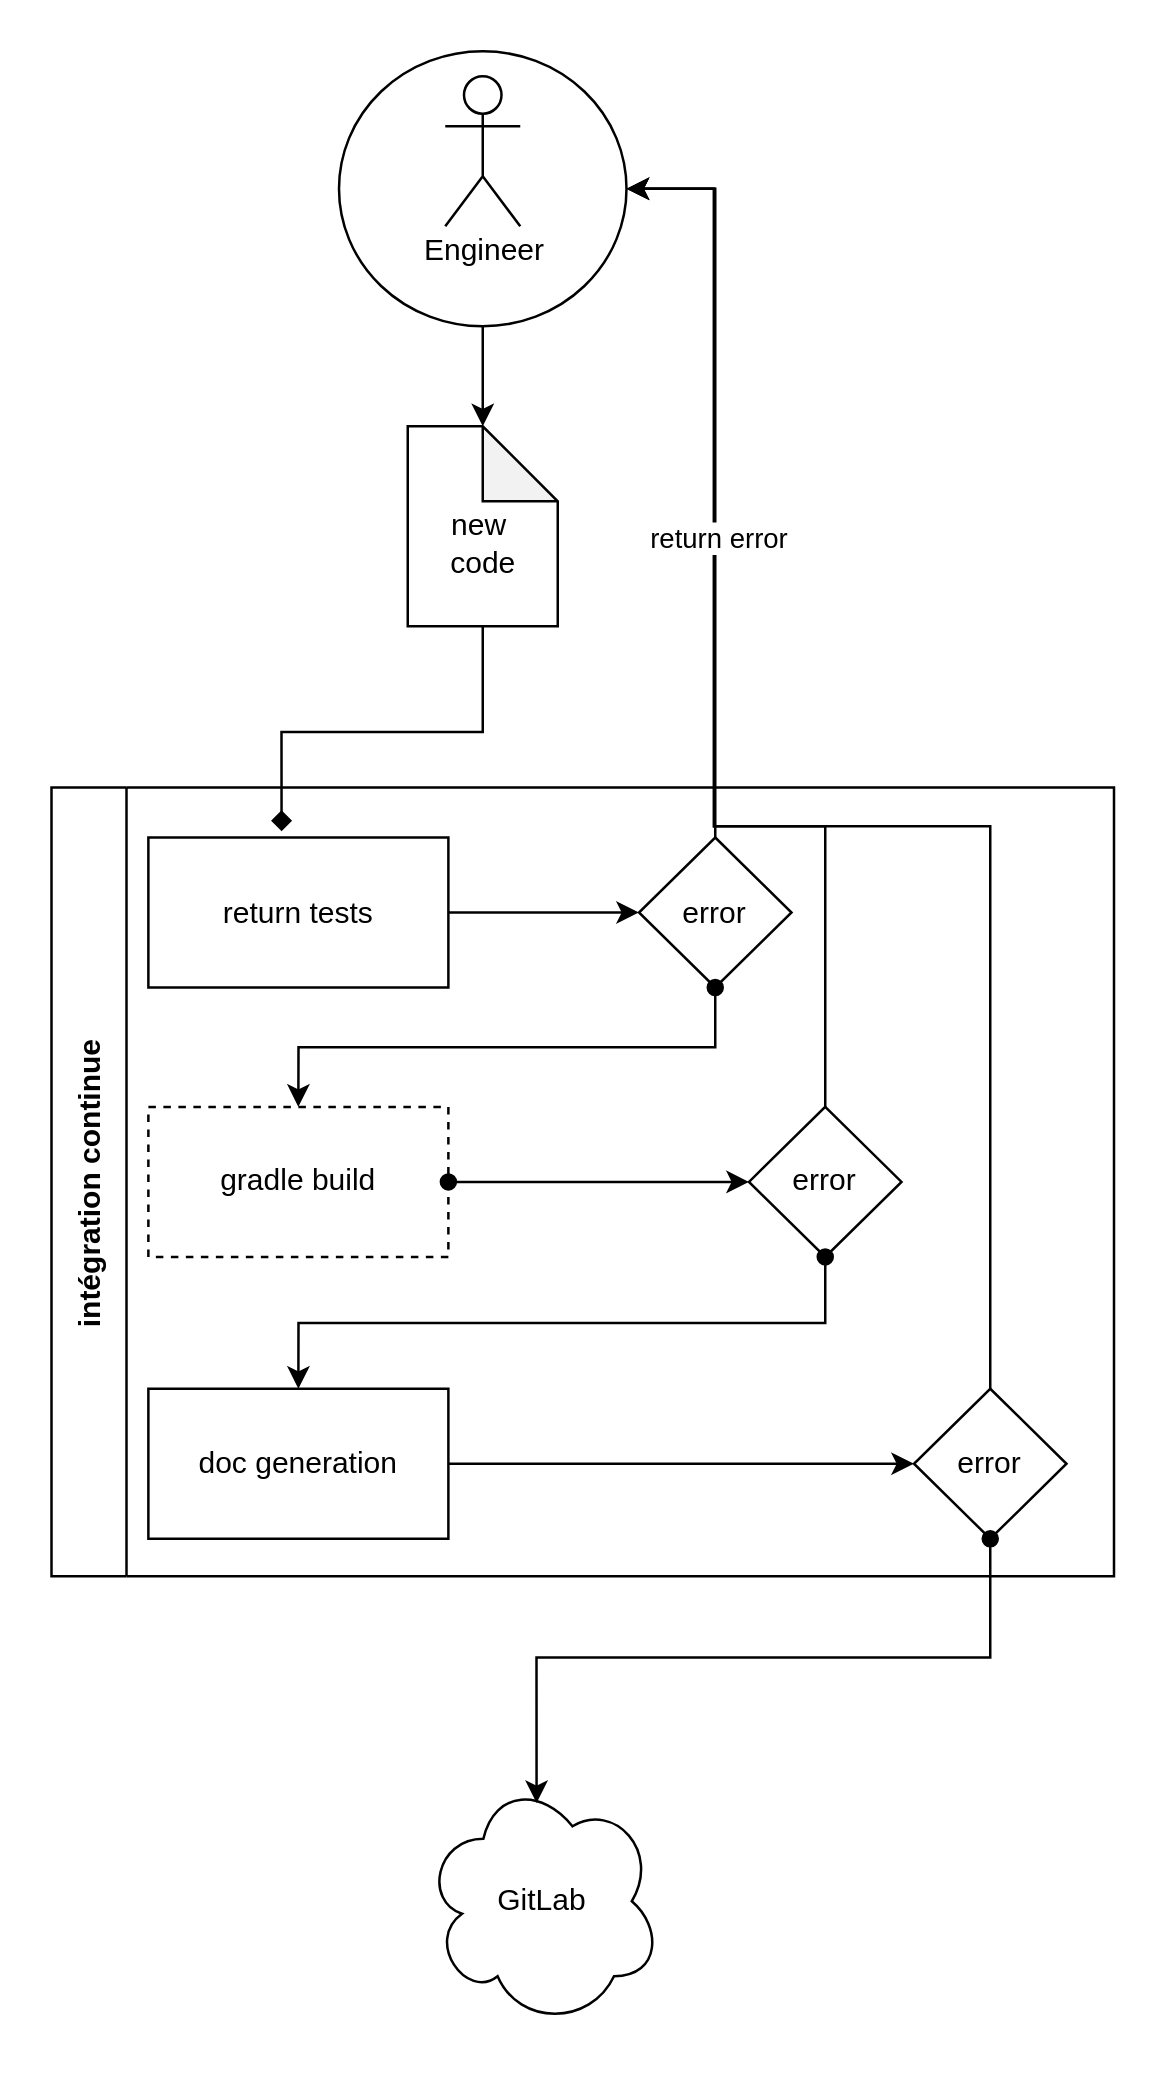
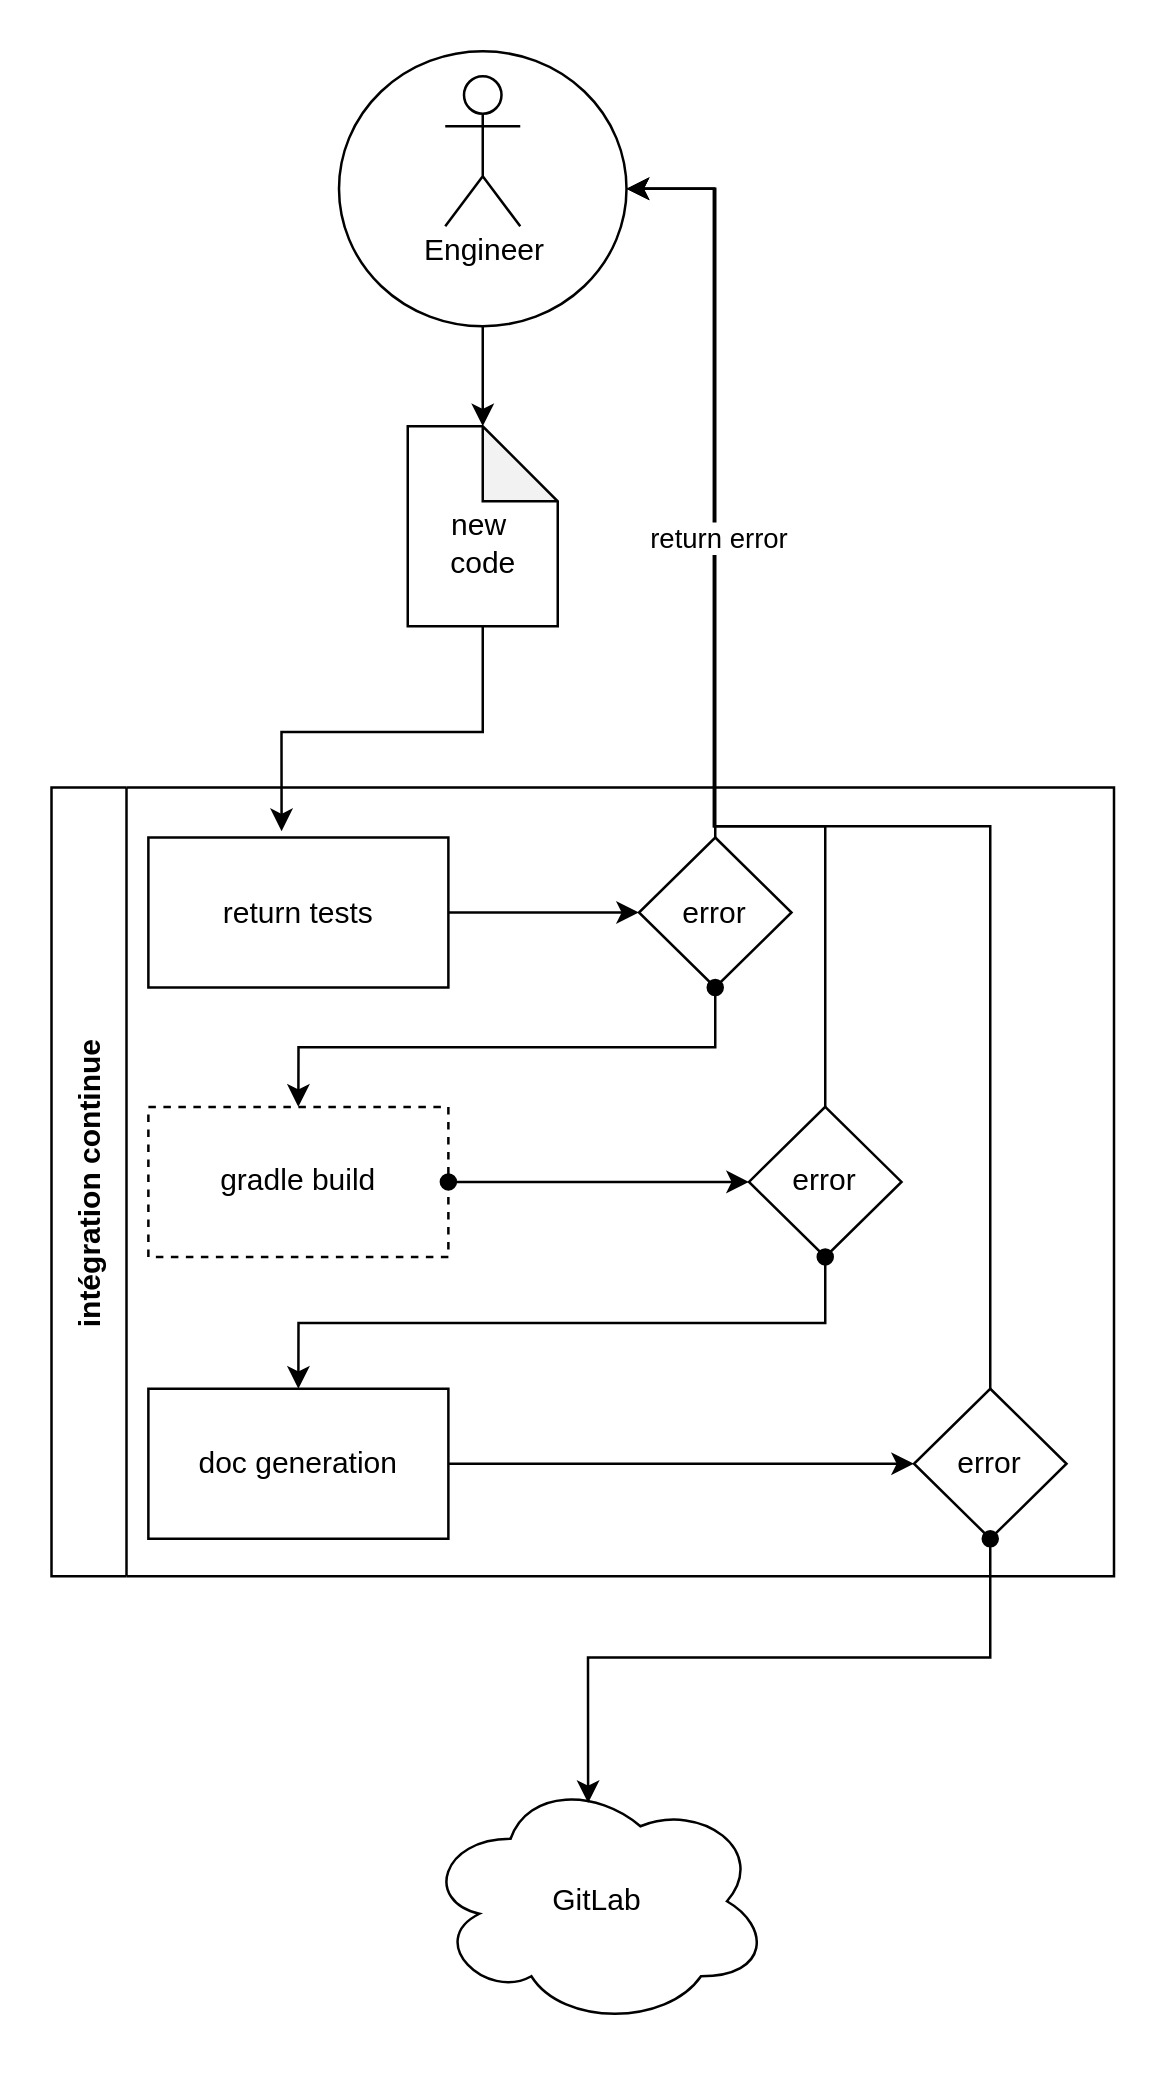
edge "new code" -> "return tests": arrowhead diamond -> classic
node "GitLab": size 238x250 -> 346x250
